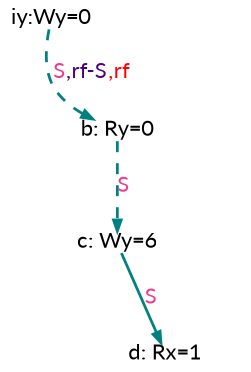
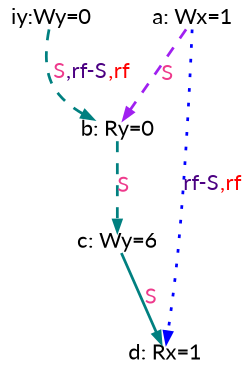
node "a: Wx=1": added
